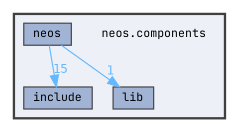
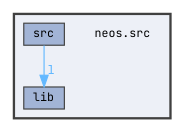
node "neos": label "neos" -> "src"
node "neos.components": label "neos.components" -> "neos.src"
node "include": removed
